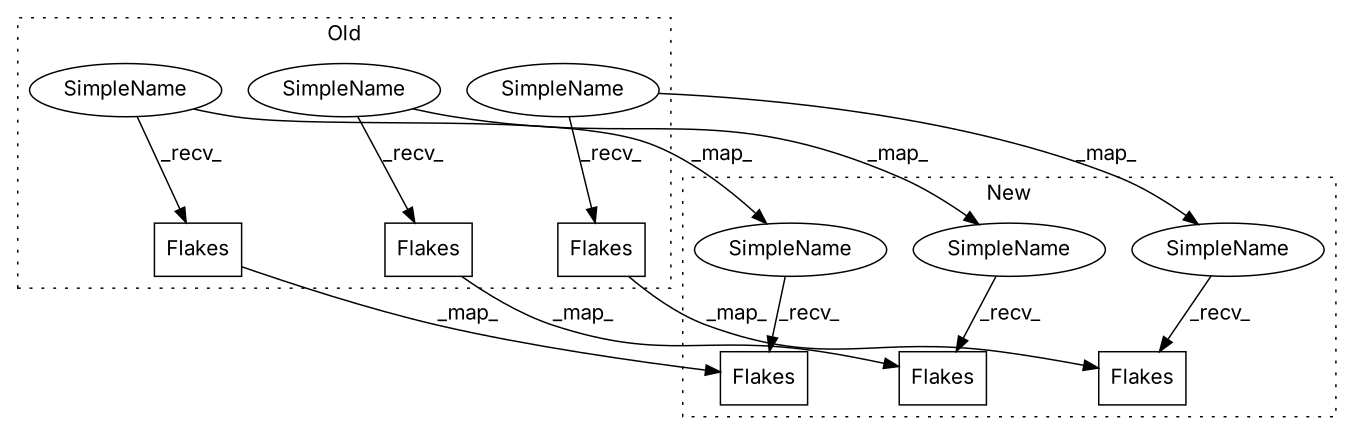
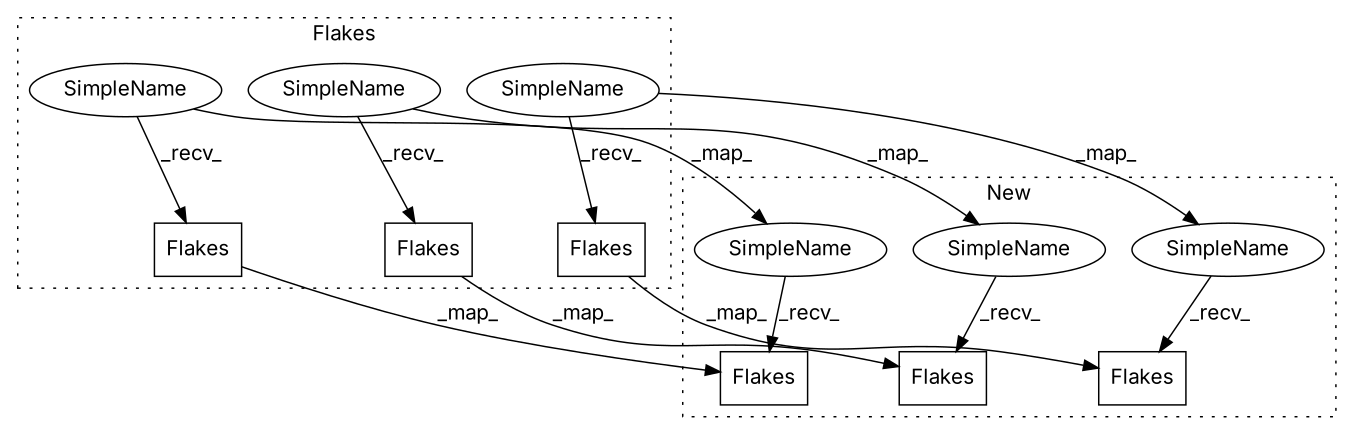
cluster "Old": label "Old" -> "Flakes"
